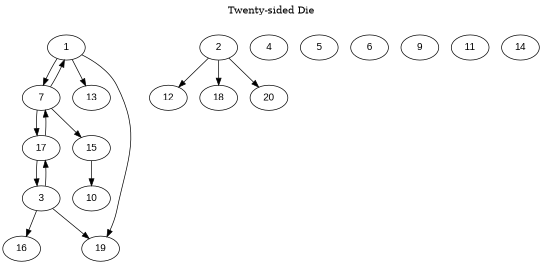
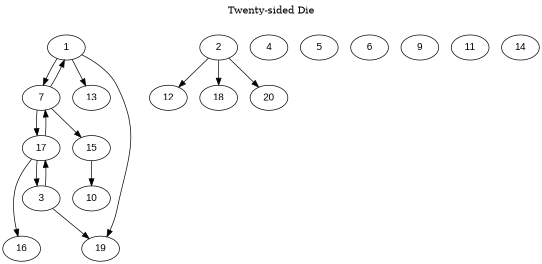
edge "3" -> "16": now "17" -> "16"
